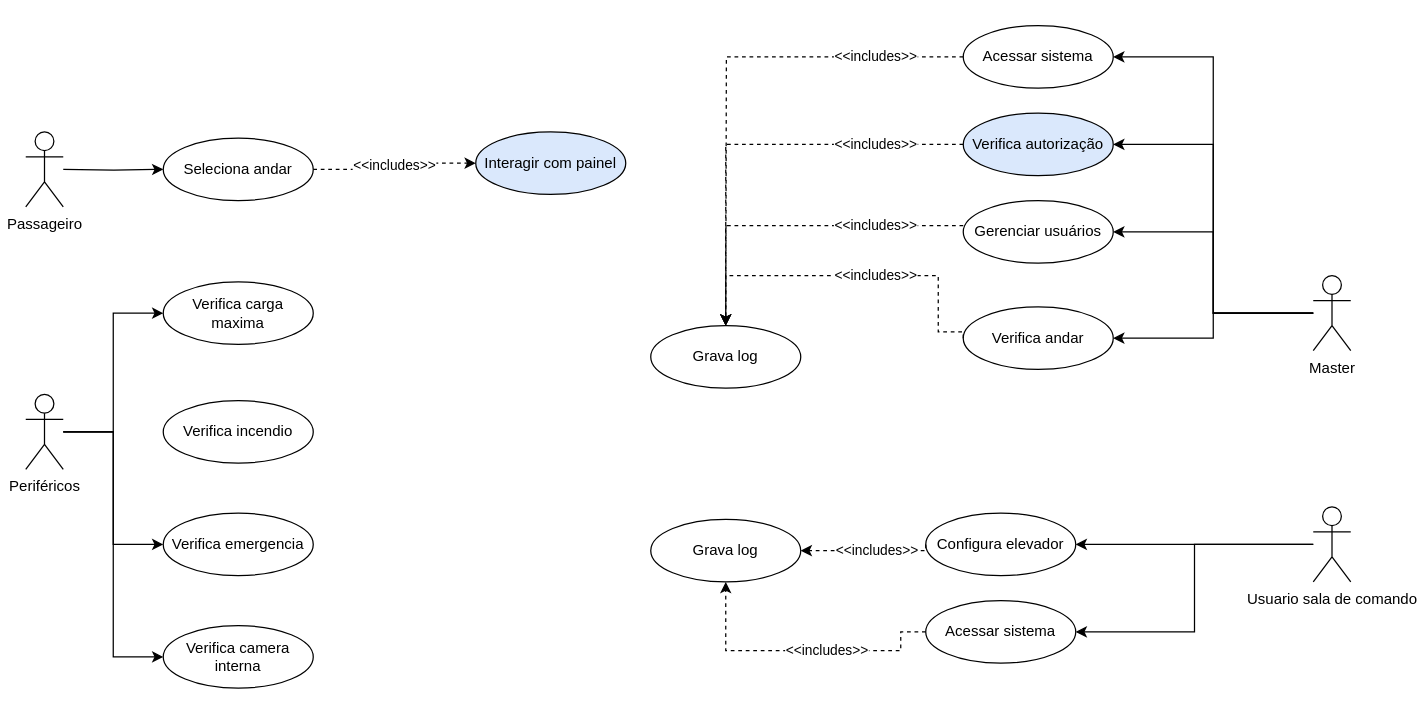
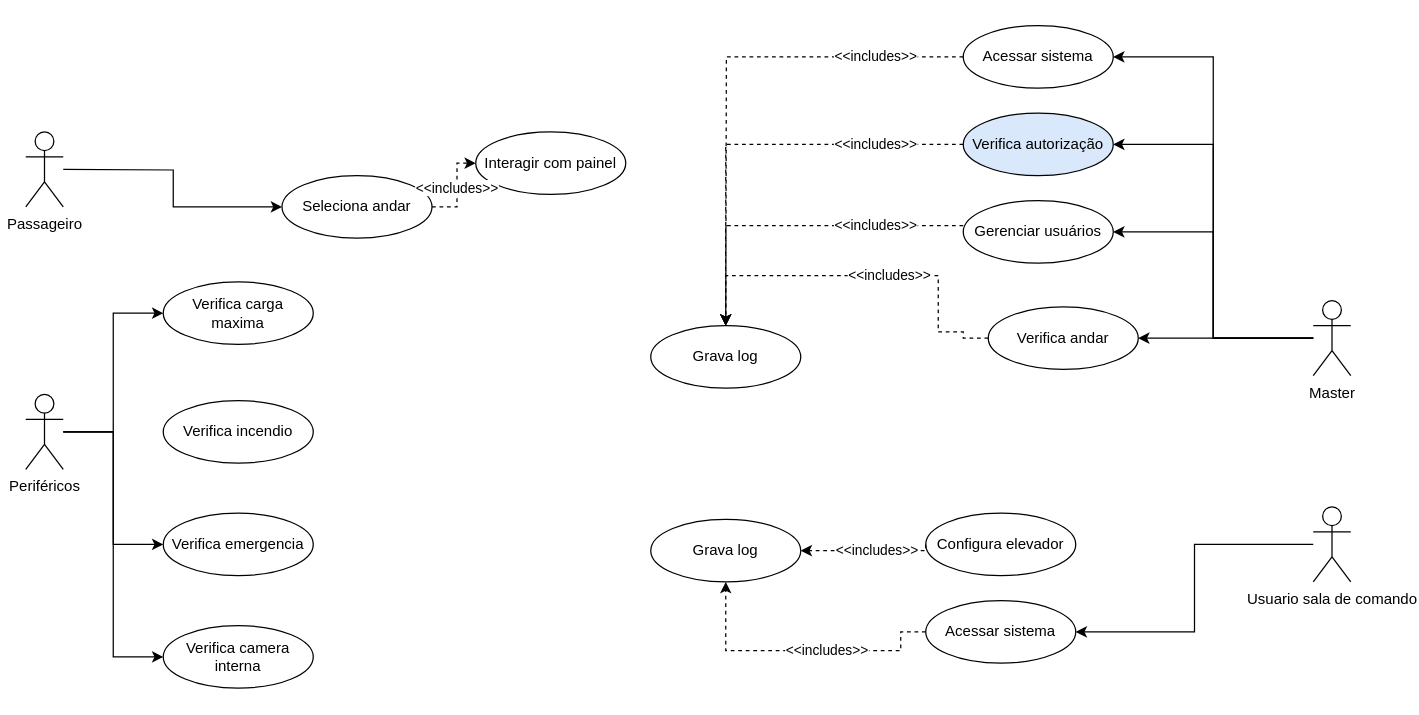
node "Interagir com painel": fillcolor #dae8fc -> #ffffff
node "Seleciona andar": moved (238, 169) -> (357, 207)
node "Master": moved (1332, 313) -> (1332, 338)
node "Verifica andar": moved (1038, 338) -> (1063, 338)
edge "Usuario sala de comando" -> "Configura elevador": removed
